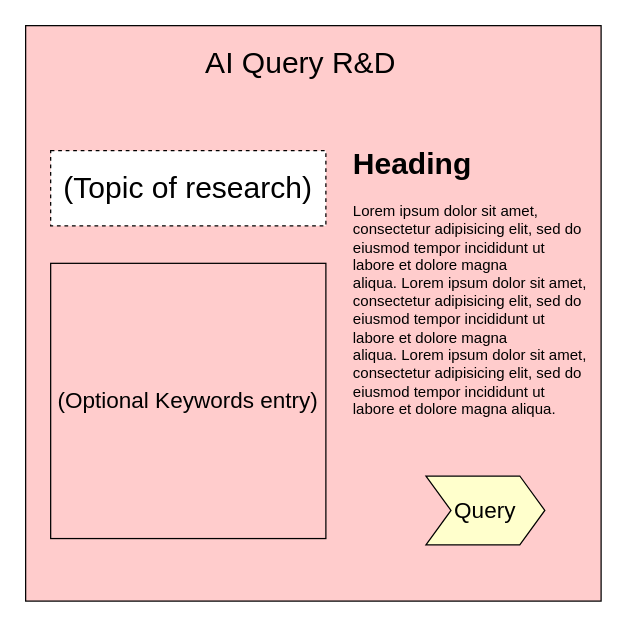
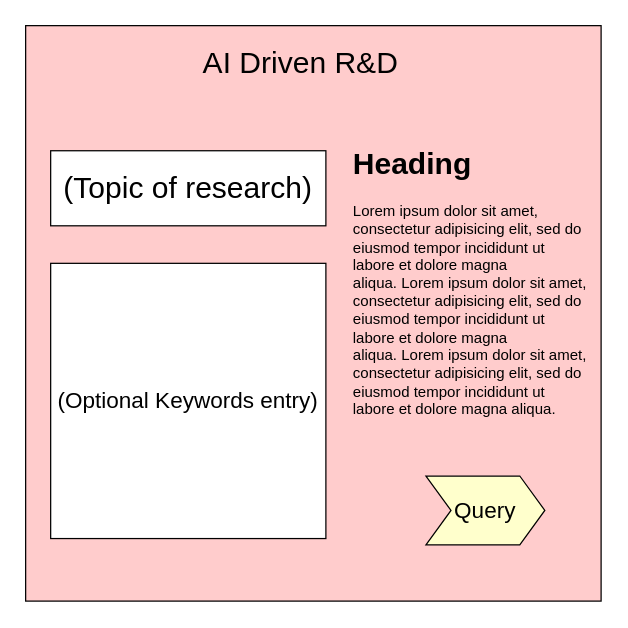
node "AI Query R&D": label "AI Query R&D" -> "AI Driven R&D"
node "(Topic of research)": style dashed -> solid
node "(Optional Keywords entry)": fillcolor #ffcccc -> #ffffff
